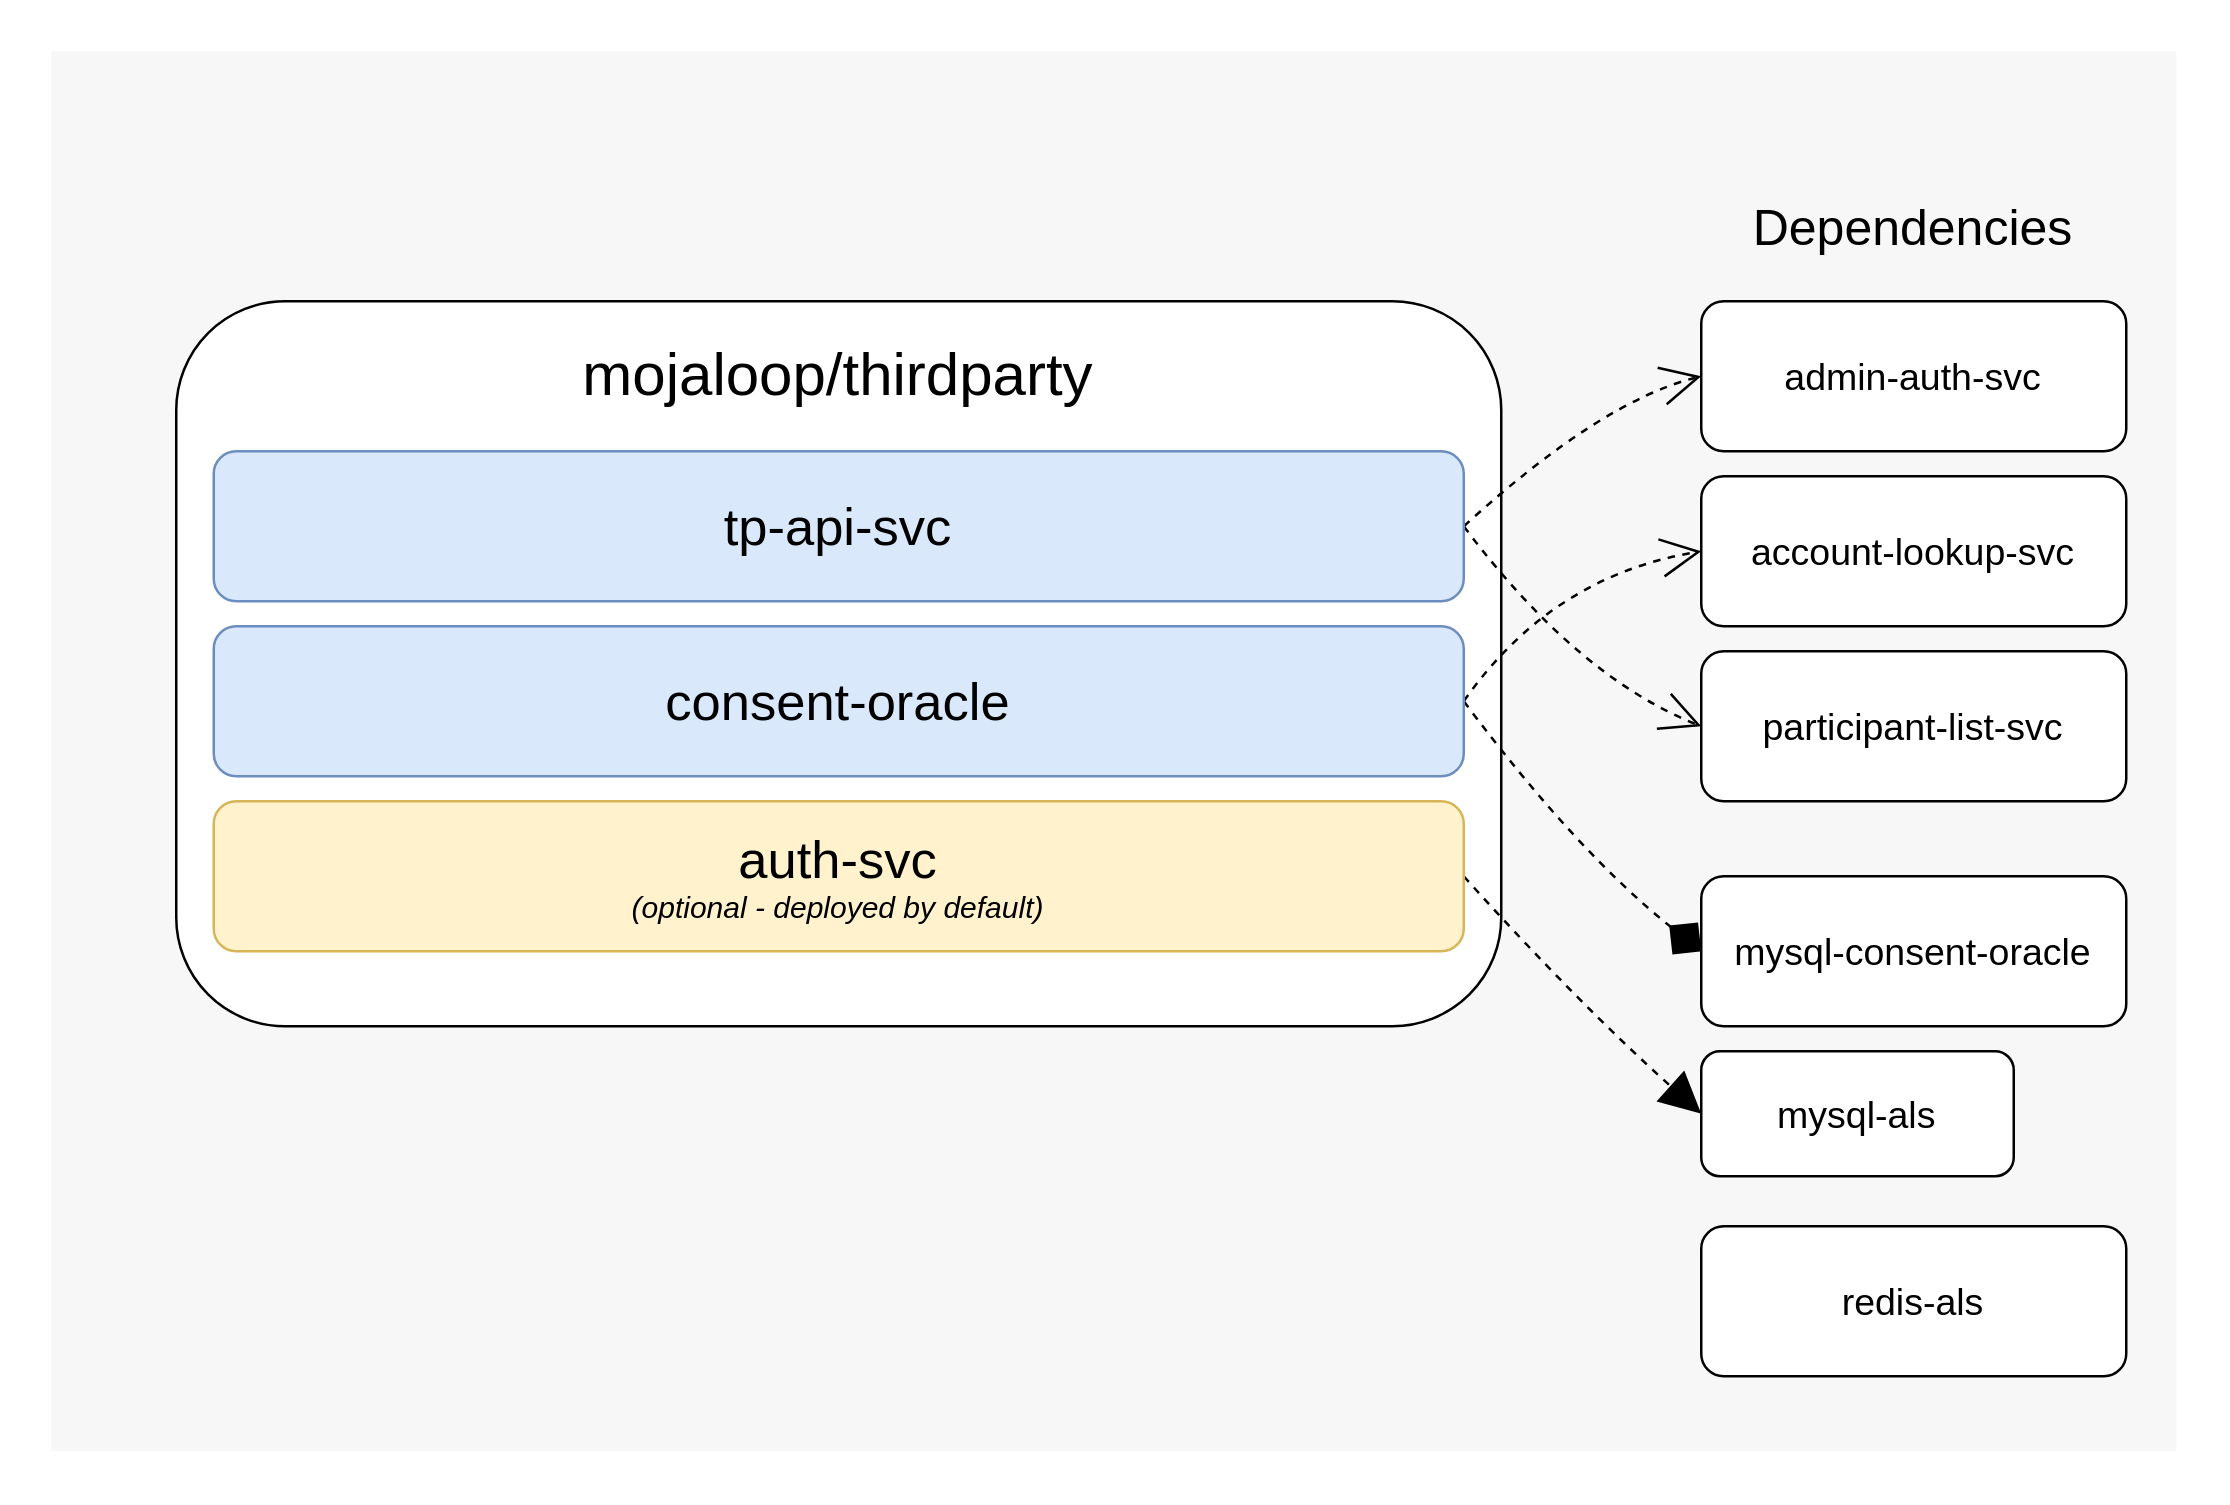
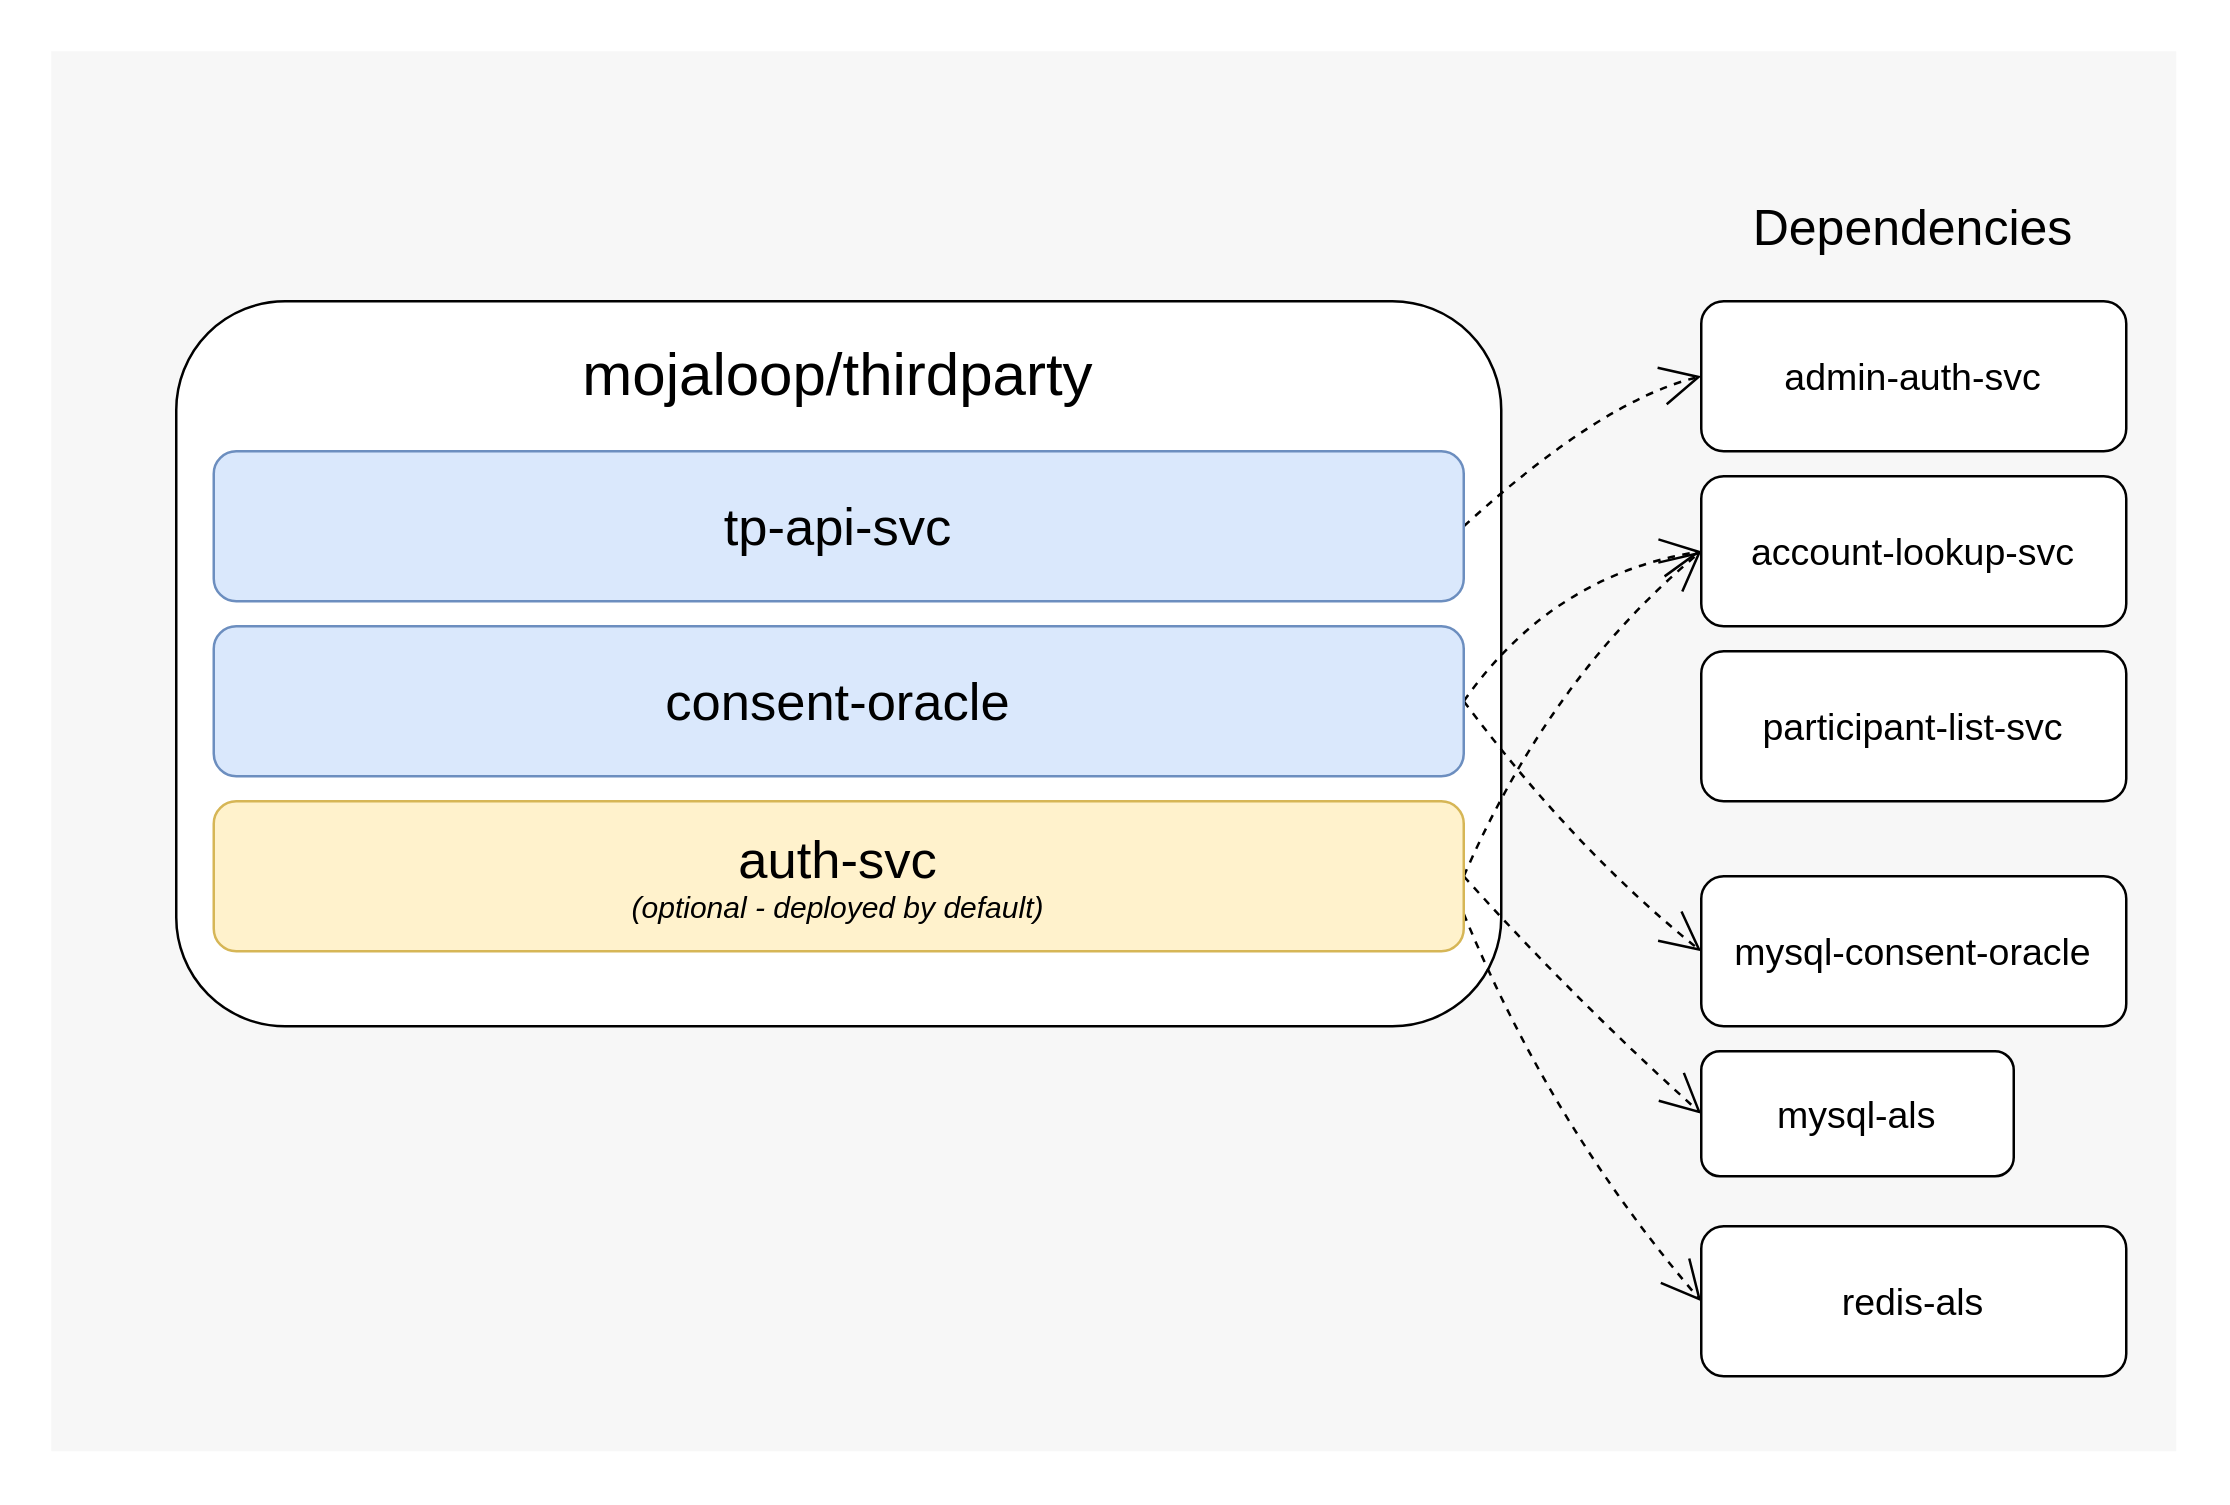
edge "auth-svc (optional - deployed by default)" -> "account-lookup-svc": added
edge "tp-api-svc" -> "participant-list-svc": removed
edge "consent-oracle" -> "mysql-consent-oracle": arrowhead diamond -> open
edge "auth-svc (optional - deployed by default)" -> "mysql-als": arrowhead block -> open
edge "auth-svc (optional - deployed by default)" -> "redis-als": added
